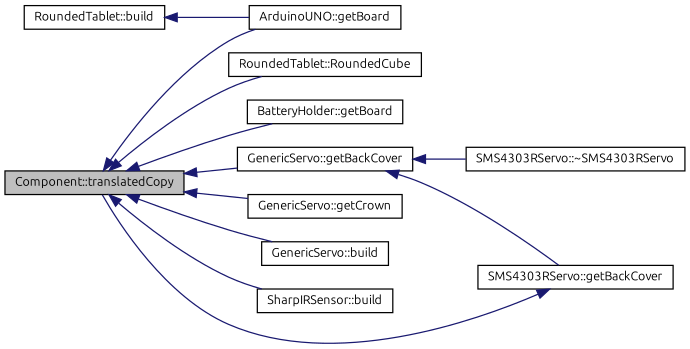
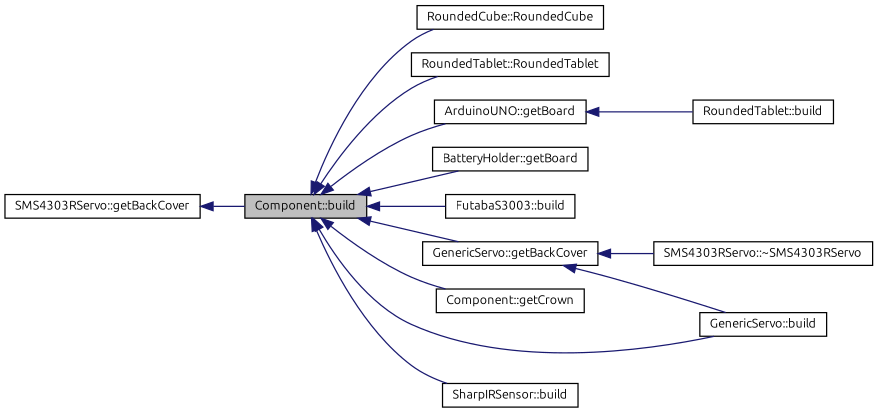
edge "ArduinoUNO::getBoard" -> "RoundedTablet::build": reversed
node "RoundedTablet::RoundedCube": label "RoundedTablet::RoundedCube" -> "RoundedCube::RoundedCube"
node "RoundedTablet::RoundedTablet": added
node "Component::translatedCopy": label "Component::translatedCopy" -> "Component::build"
node "GenericServo::getCrown": label "GenericServo::getCrown" -> "Component::getCrown"
node "FutabaS3003::build": added
edge "SMS4303RServo::getBackCover" -> "GenericServo::getBackCover": now "GenericServo::build" -> "GenericServo::getBackCover"
